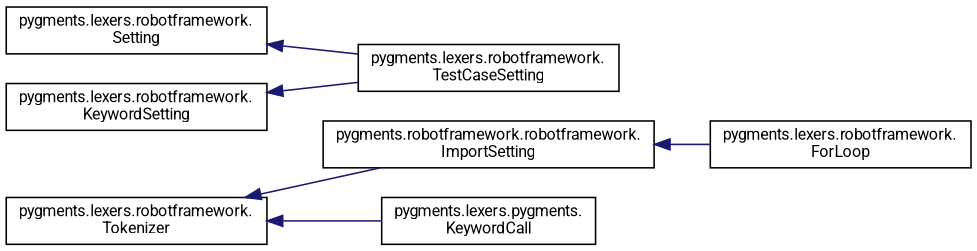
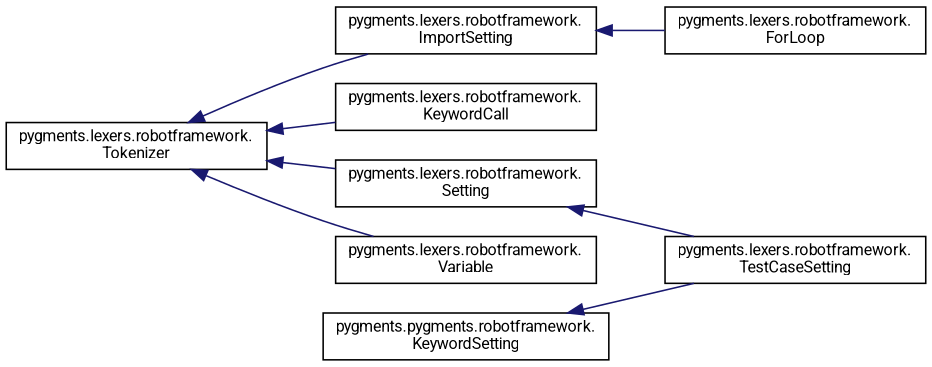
node "pygments.lexers.robotframework. KeywordSetting": label "pygments.lexers.robotframework. KeywordSetting" -> "pygments.pygments.robotframework. KeywordSetting"
node "pygments.robotframework.robotframework. ImportSetting": label "pygments.robotframework.robotframework. ImportSetting" -> "pygments.lexers.robotframework. ImportSetting"
edge "pygments.lexers.robotframework. Setting" -> "pygments.lexers.robotframework. Tokenizer": added
node "pygments.lexers.pygments. KeywordCall": label "pygments.lexers.pygments. KeywordCall" -> "pygments.lexers.robotframework. KeywordCall"
node "pygments.lexers.robotframework. Variable": added
